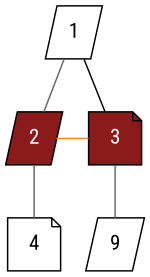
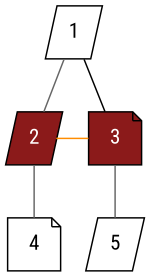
node "9": label "9" -> "5"
